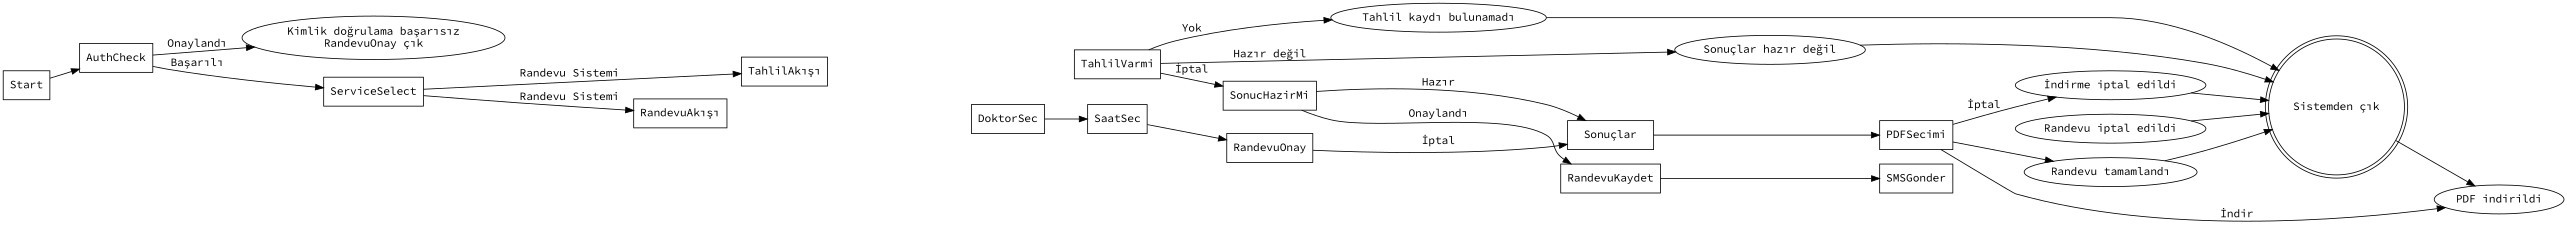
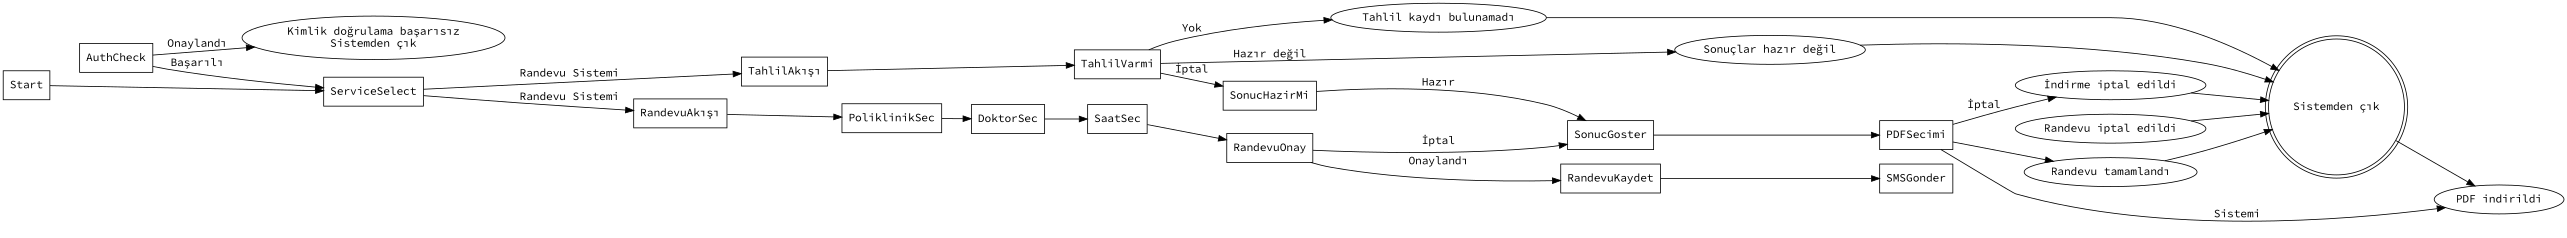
node "Kimlik doğrulama başarısız RandevuOnay çık": label "Kimlik doğrulama başarısız RandevuOnay çık" -> "Kimlik doğrulama başarısız Sistemden çık"
edge "TahlilAkışı" -> "TahlilVarmi": added
edge "Start" -> "AuthCheck": now "Start" -> "ServiceSelect"
node "PoliklinikSec": added
edge "SonucHazirMi" -> "RandevuKaydet": now "RandevuOnay" -> "RandevuKaydet"
node "Sonuçlar": label "Sonuçlar" -> "SonucGoster"
edge "PDFSecimi" -> "PDF indirildi": label "İndir" -> "Sistemi"
